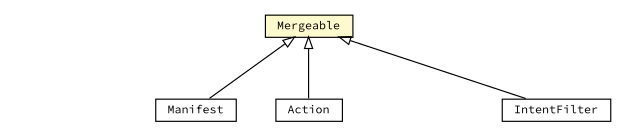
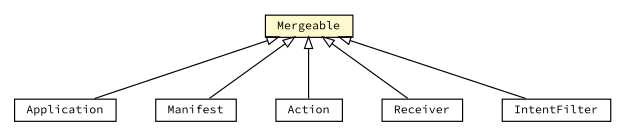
node "Application": added
node "Receiver": added
